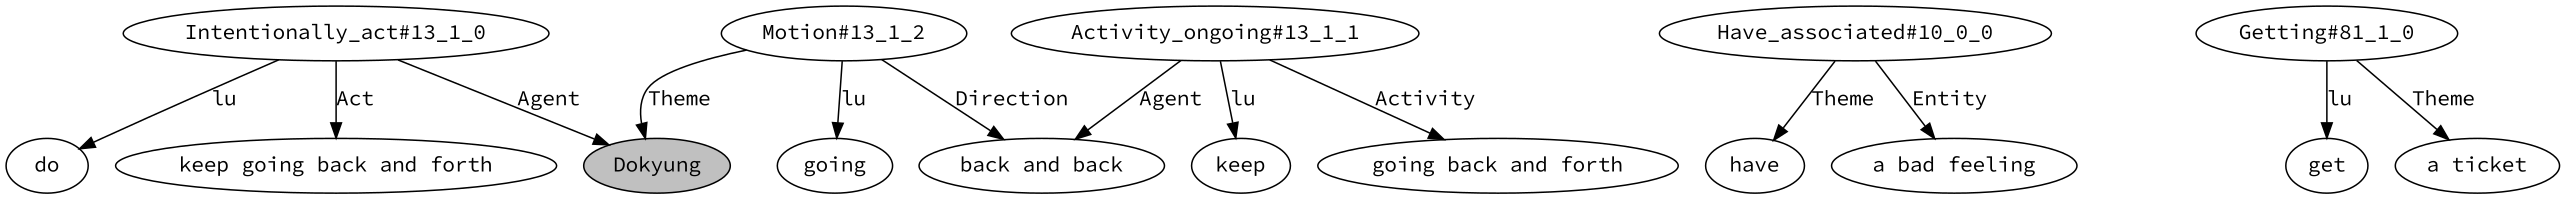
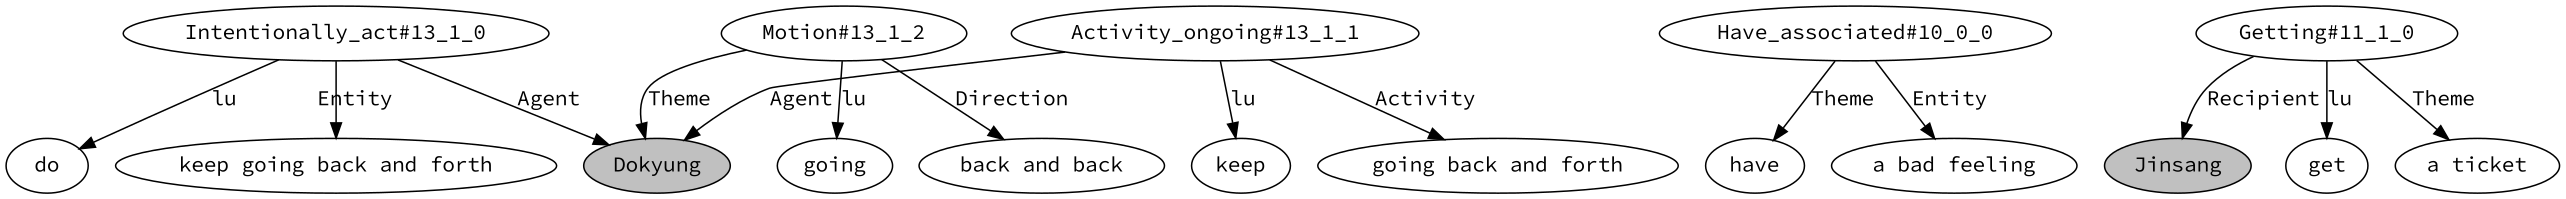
node "Getting#81_1_0": label "Getting#81_1_0" -> "Getting#11_1_0"
edge "Activity_ongoing#13_1_1" -> "back and back": now "Activity_ongoing#13_1_1" -> "Dokyung"
edge "Intentionally_act#13_1_0" -> "keep going back and forth": label "Act" -> "Entity"
node "Jinsang": added
